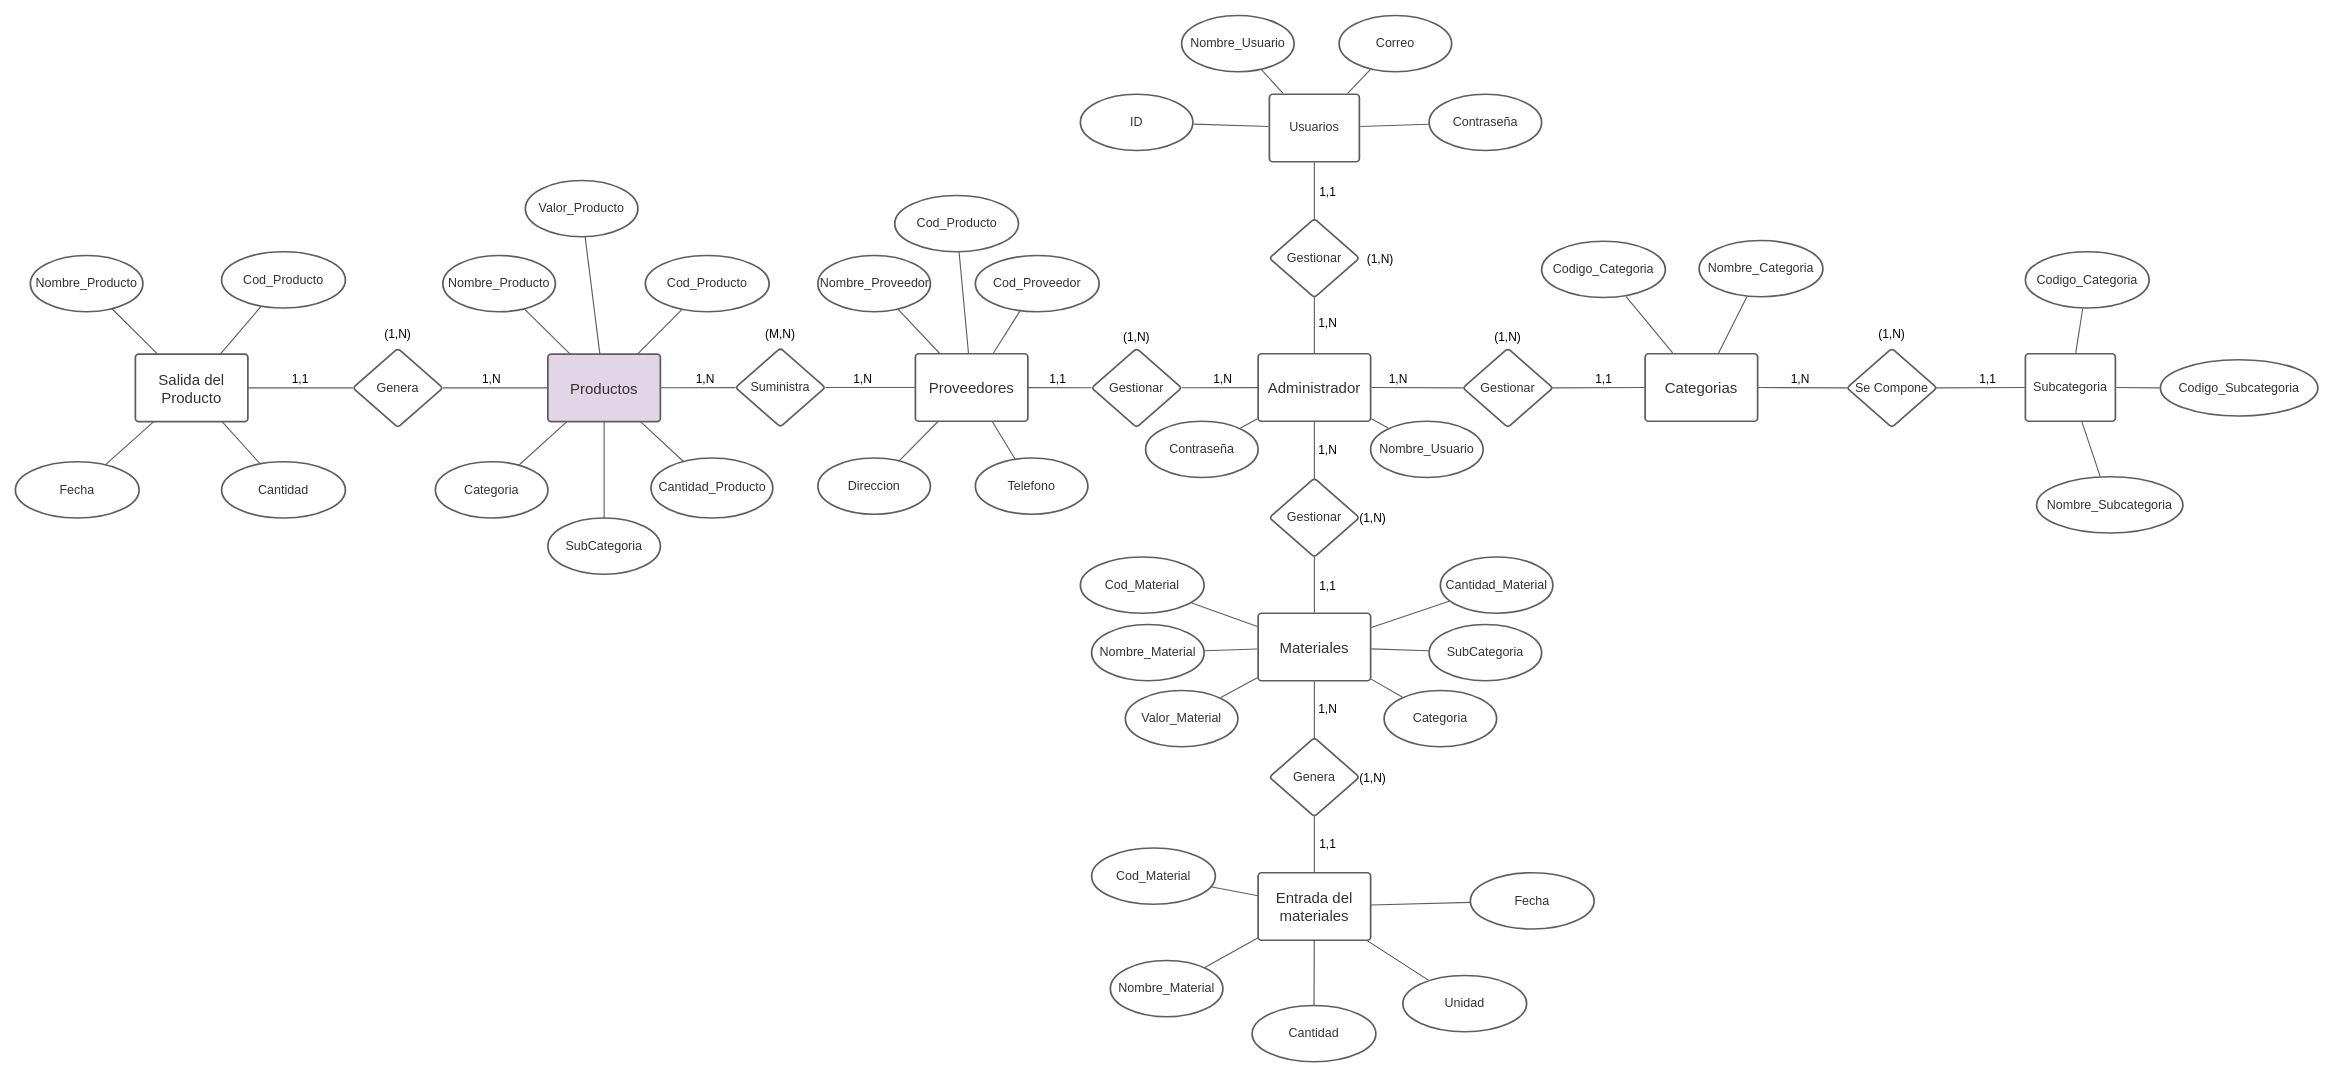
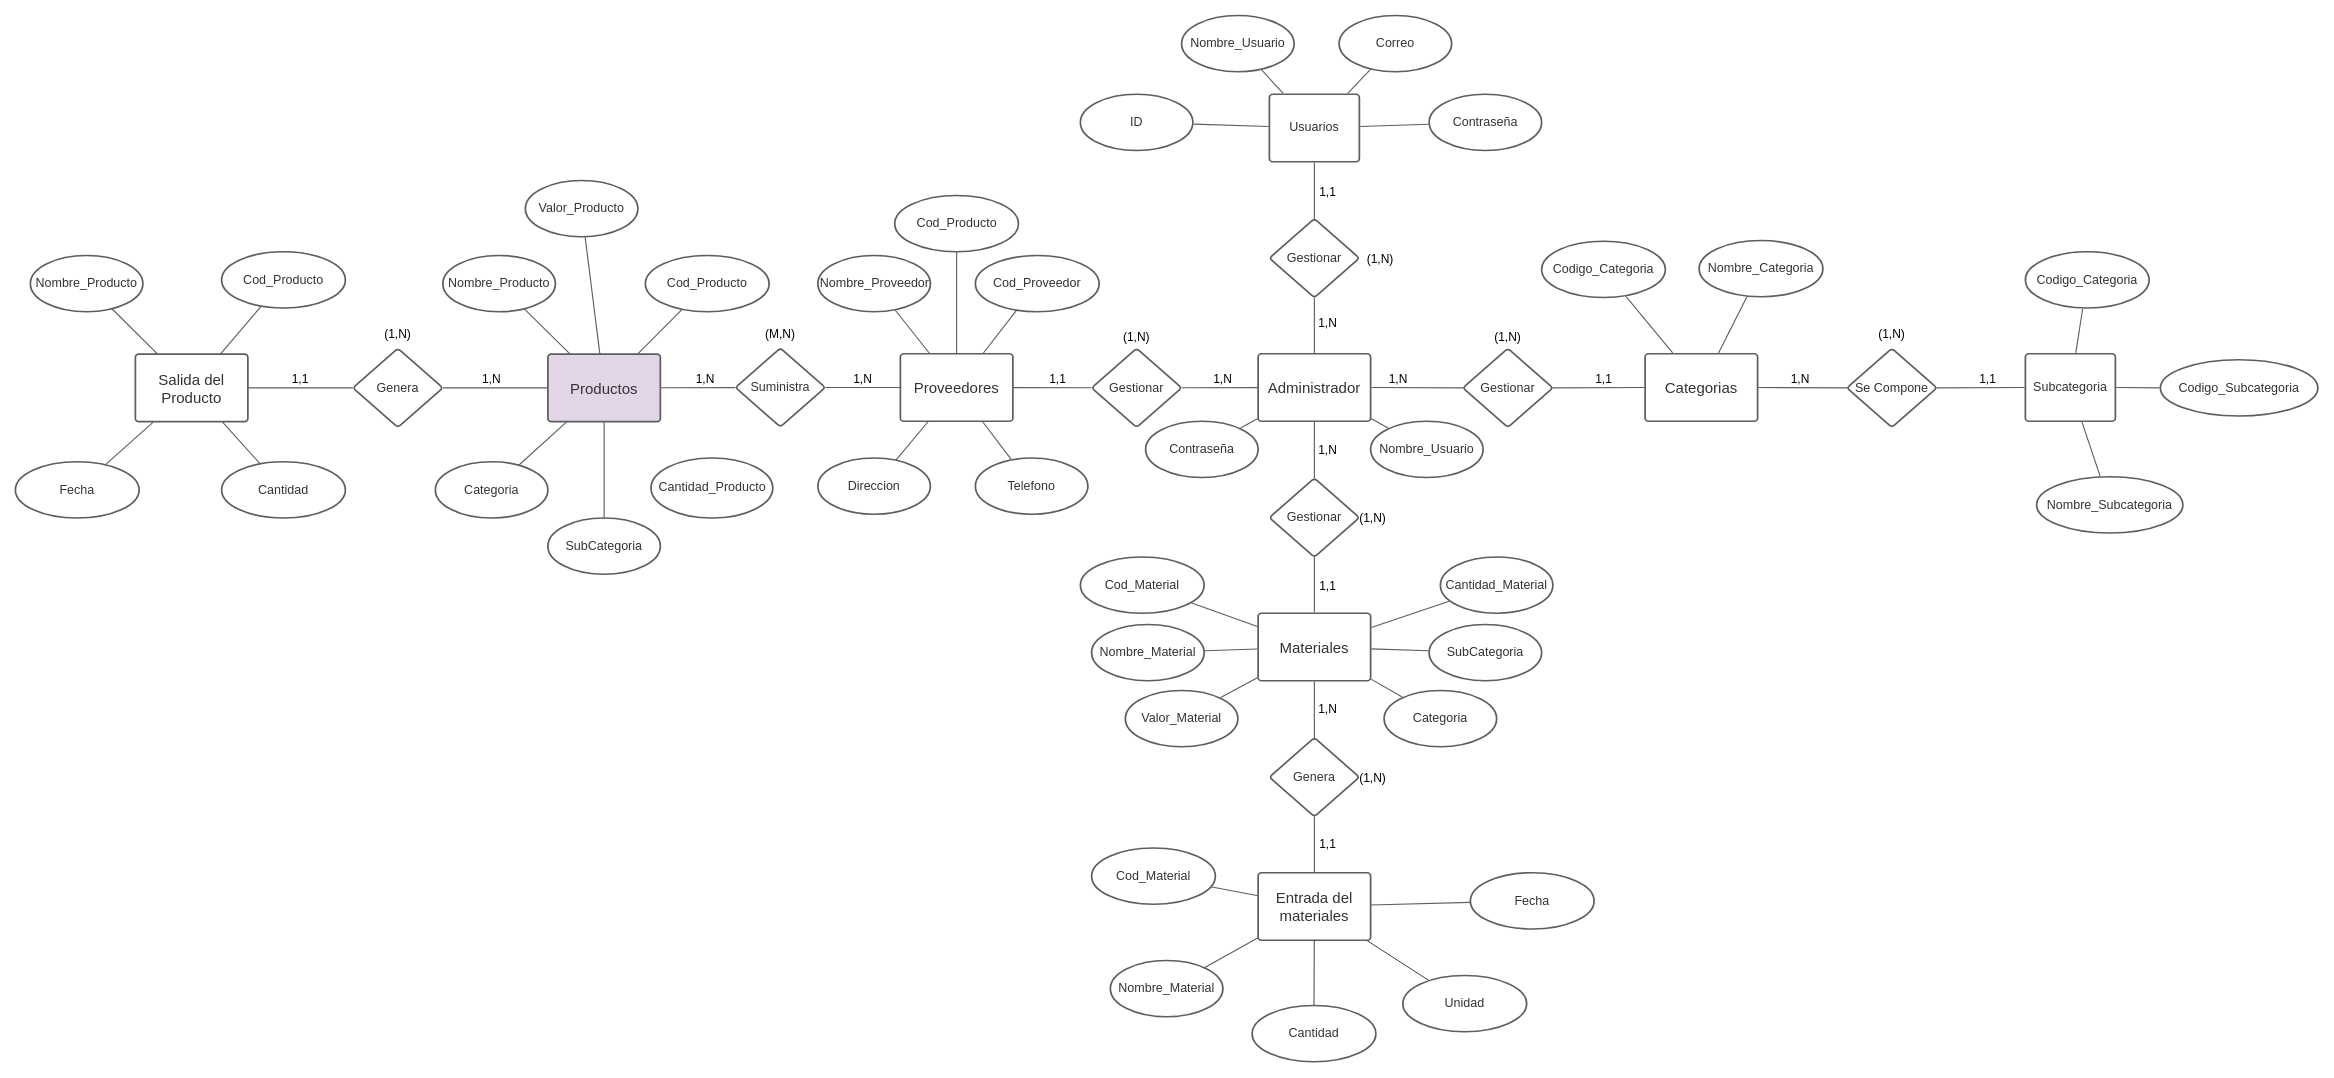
node "Proveedores": moved (972, 387) -> (957, 387)
edge "Productos" -- "Cantidad_Producto": removed
